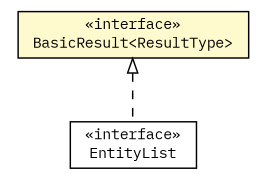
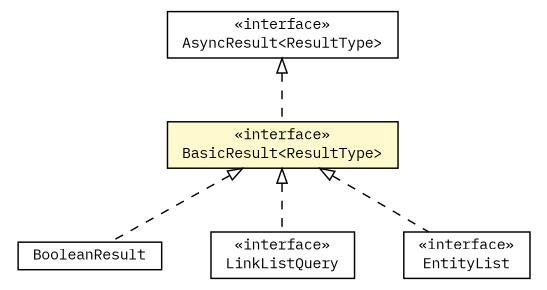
node "AsyncResult<ResultType>": added
node "BooleanResult": added
node "LinkListQuery": added
